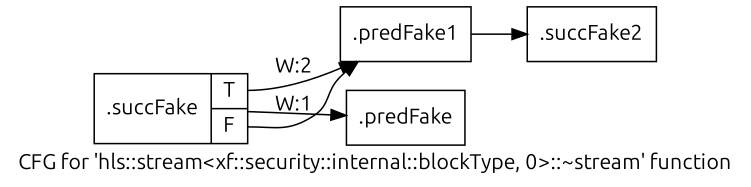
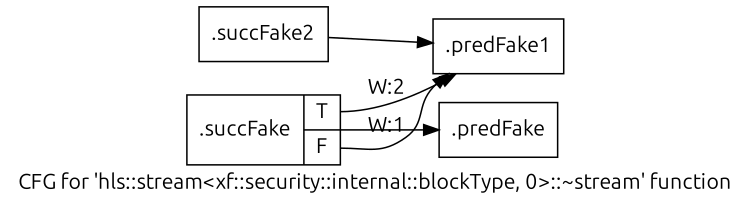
edge ".predFake1" -> ".succFake2": reversed
